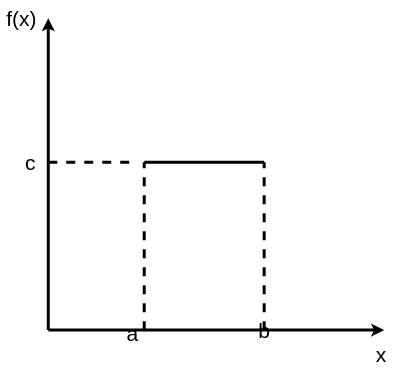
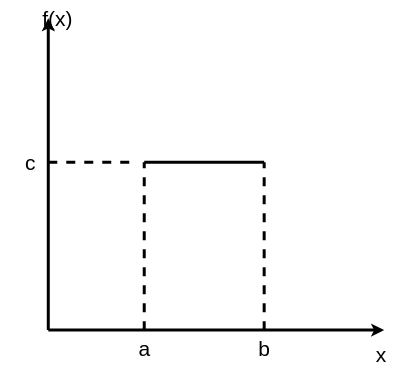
node "f(x)": moved (21, 18) -> (57, 18)
node "b": moved (264, 330) -> (264, 348)
node "a": moved (132, 333) -> (144, 348)
